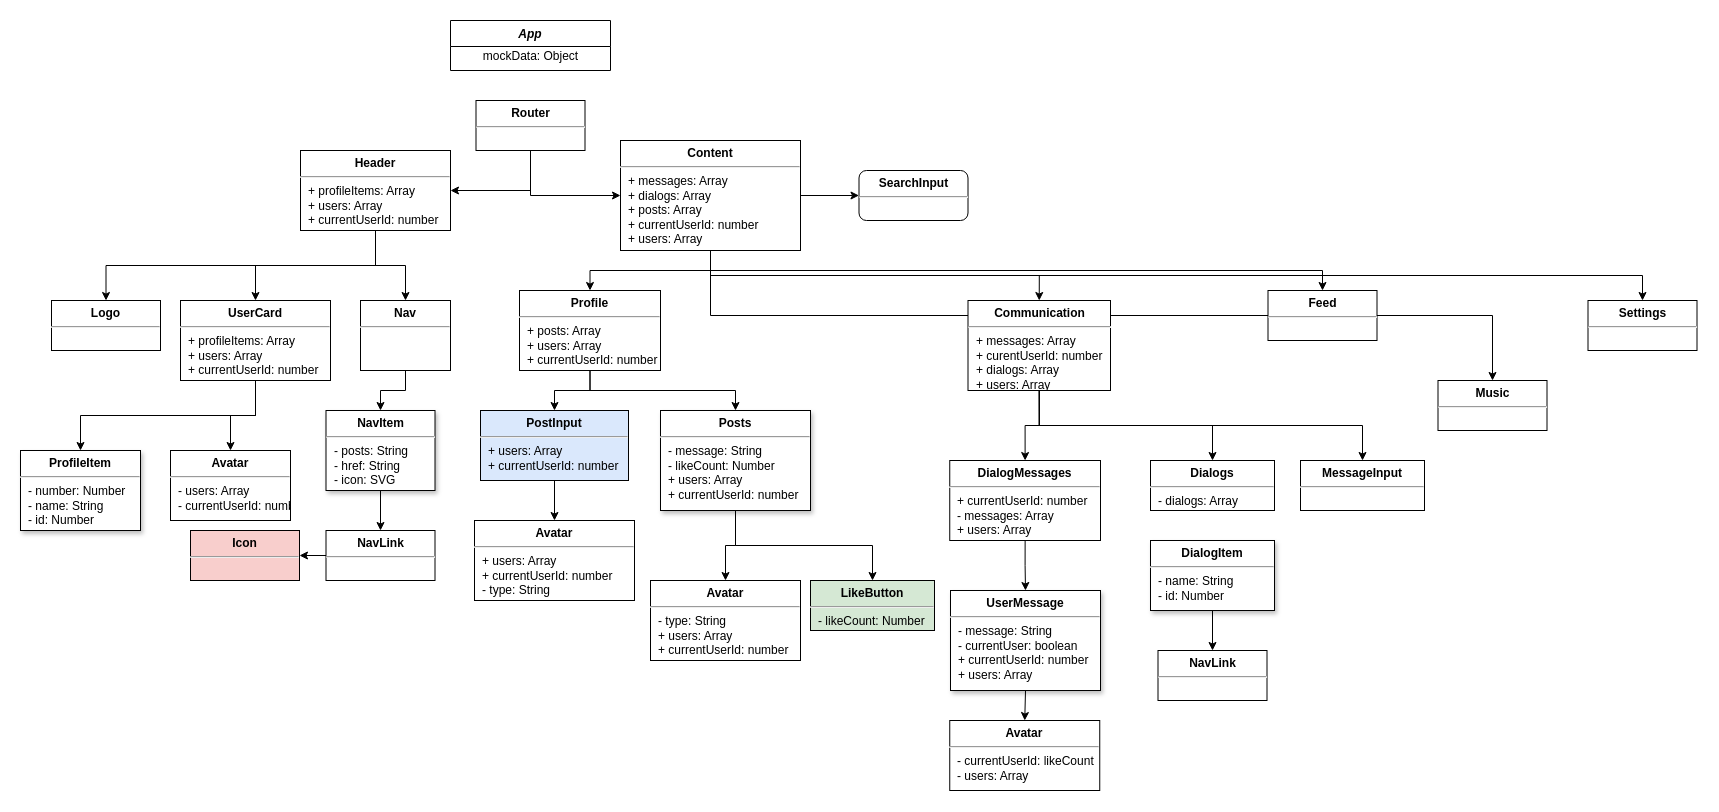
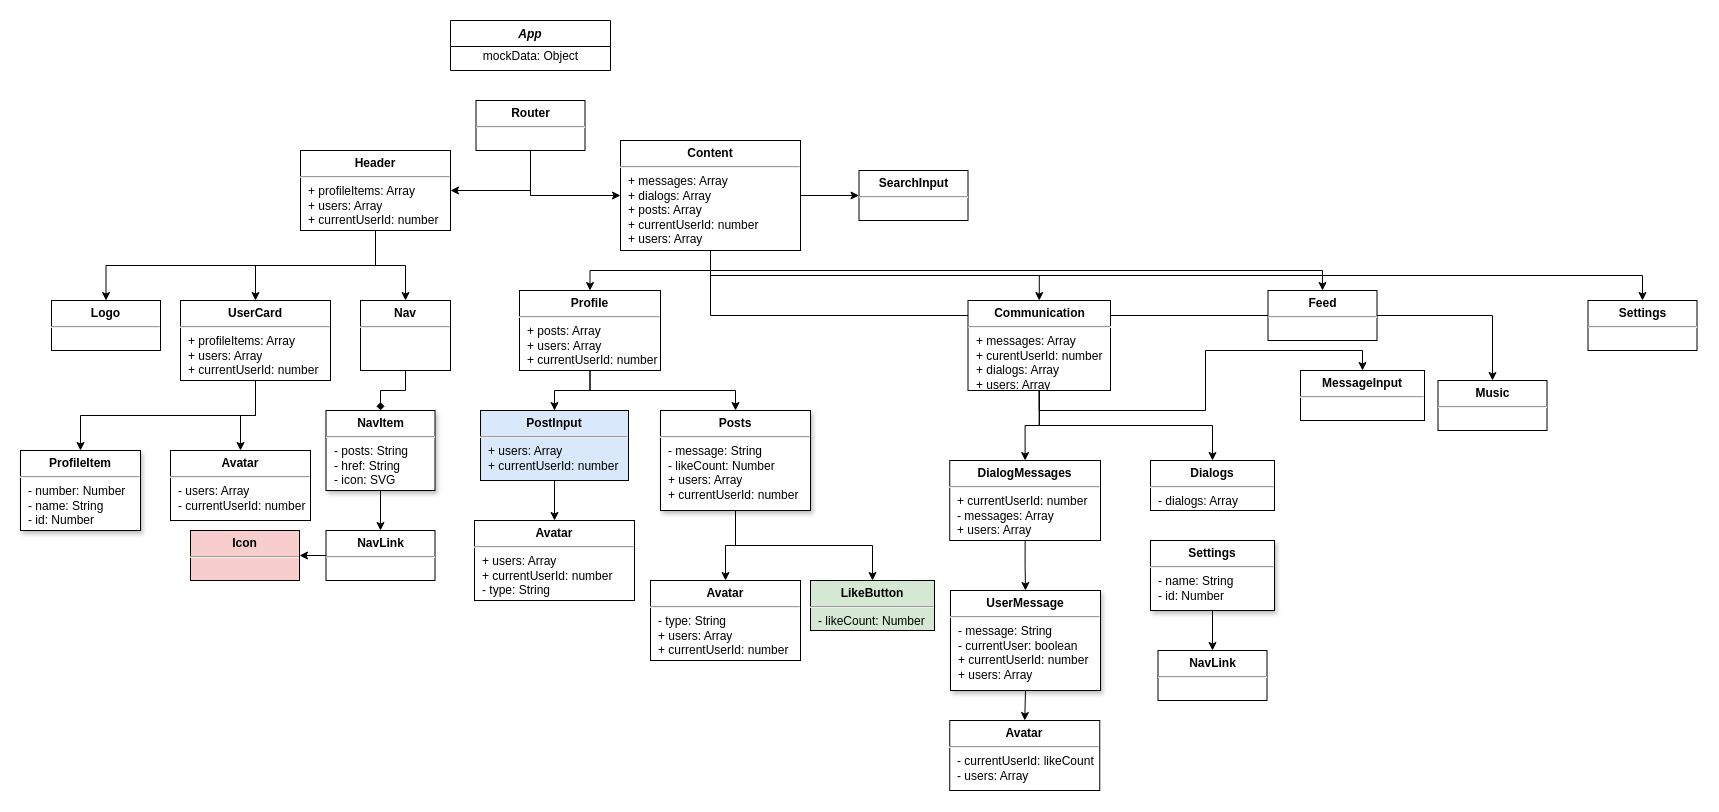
node "SearchInput": shape rounded rectangle -> rectangle
edge "Nav" -> "NavItem - posts: String - href: String - icon: SVG": arrowhead classic -> diamond
node "Avatar - users: Array - currentUserId: number": size 120x70 -> 140x70
node "MessageInput": moved (1363, 486) -> (1363, 396)
node "DialogItem - name: String - id: Number": label "DialogItem - name: String - id: Number" -> "Settings - name: String - id: Number"
